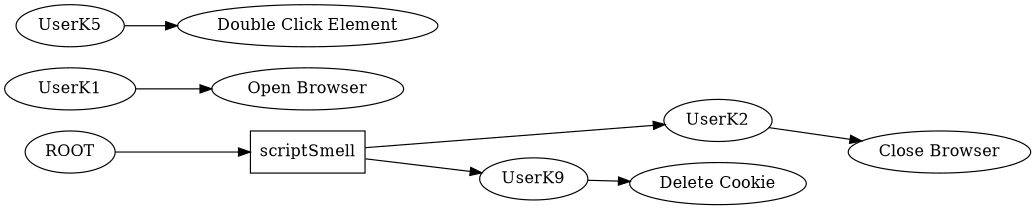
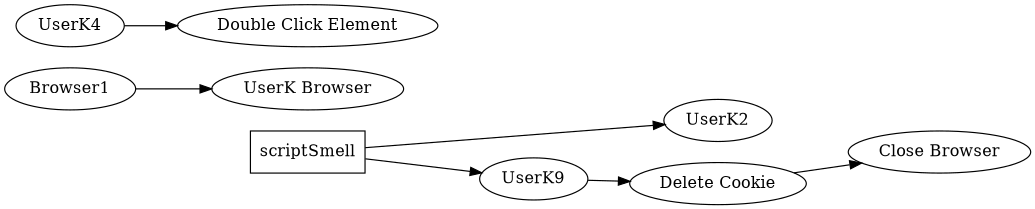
node "UserK5": label "UserK5" -> "UserK4"
node "UserK1": label "UserK1" -> "Browser1"
node "Open Browser": label "Open Browser" -> "UserK Browser"
edge "UserK2" -> "Close Browser": now "Delete Cookie" -> "Close Browser"
node "ROOT": removed
